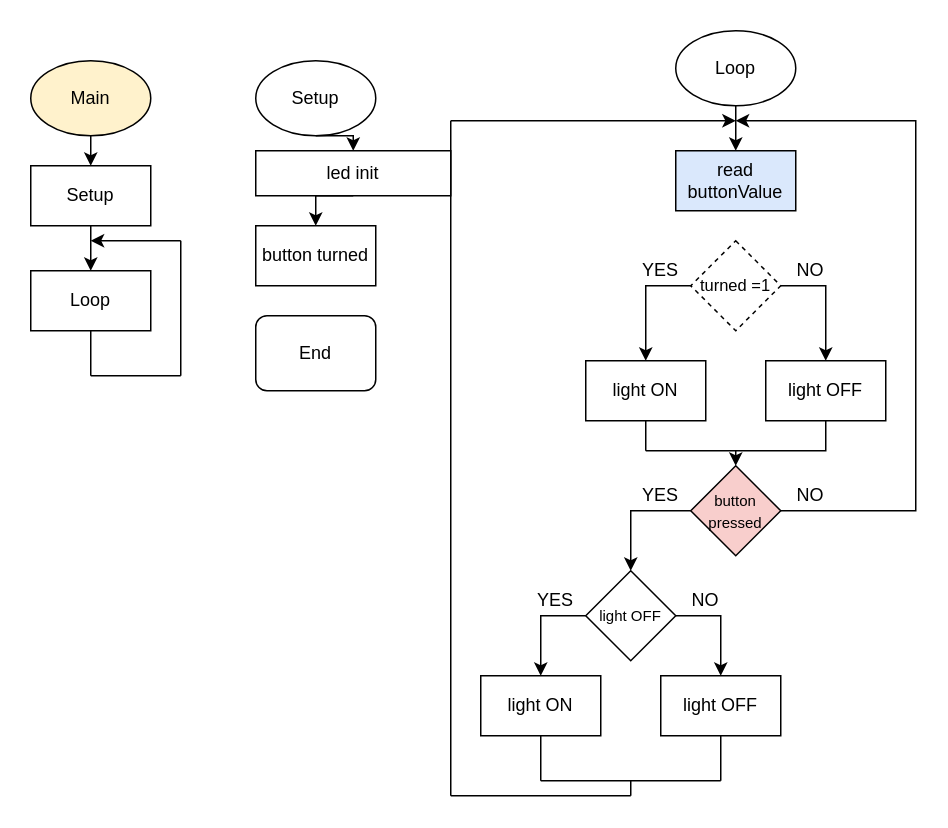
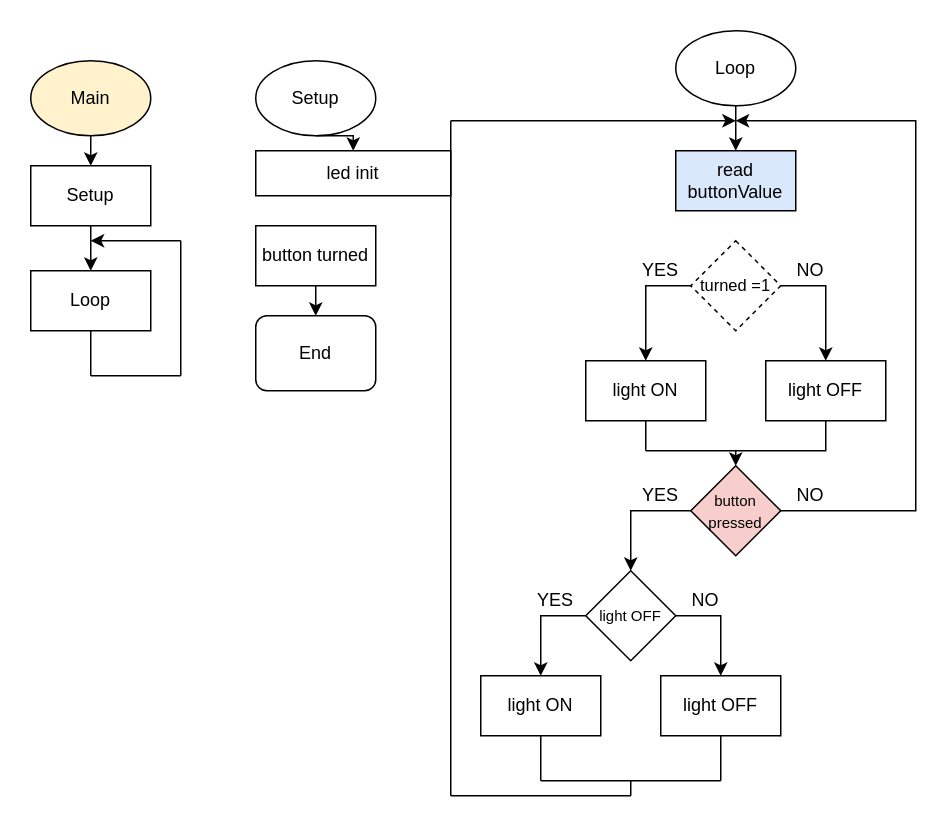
edge "led init" -> "button turned": removed
edge "button turned" -> "End": added
